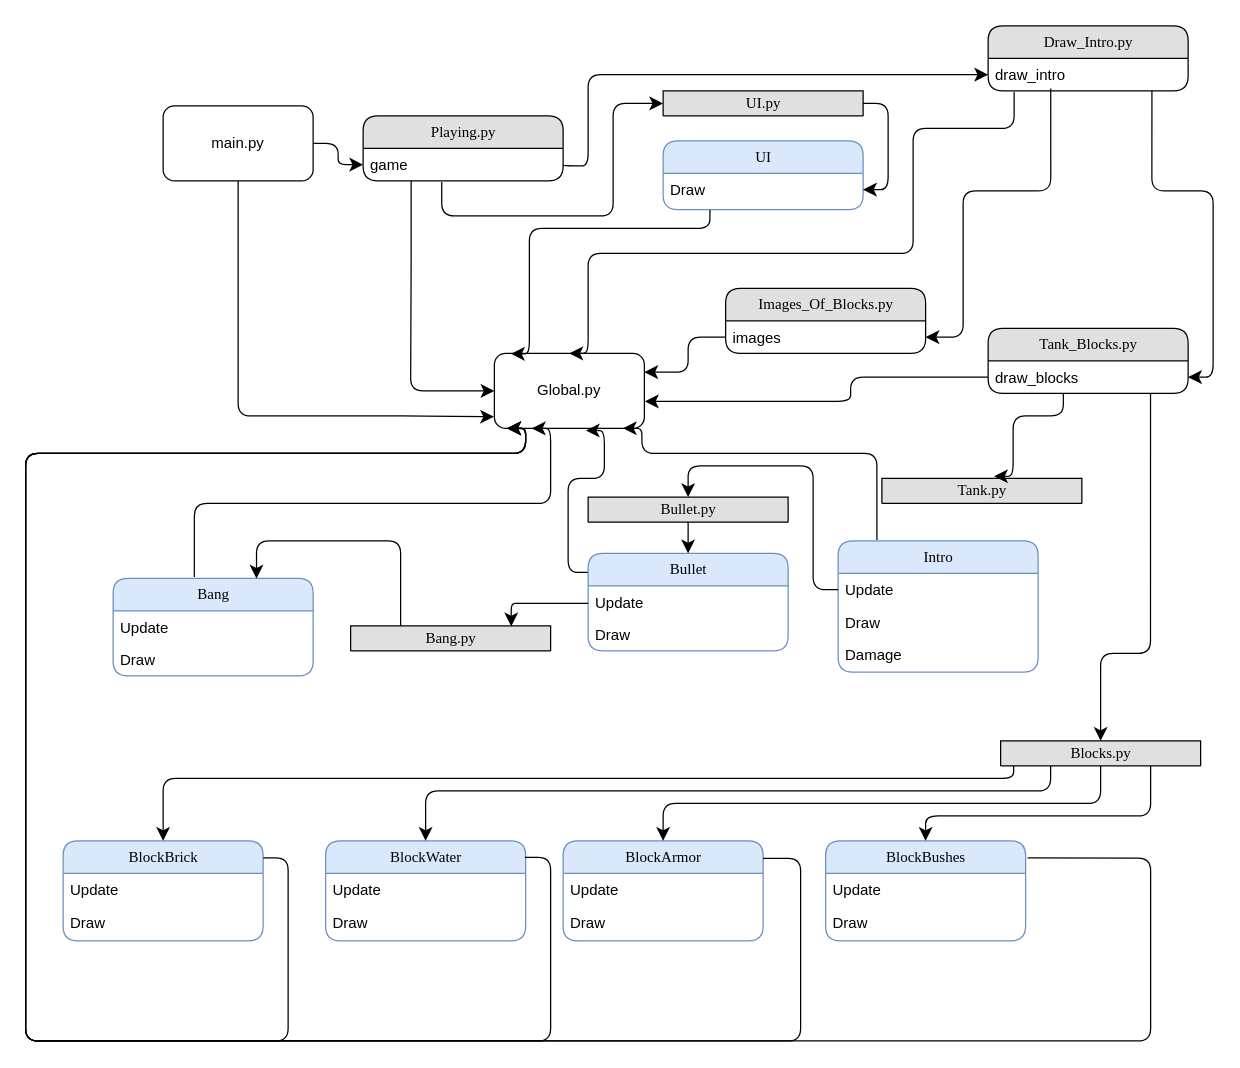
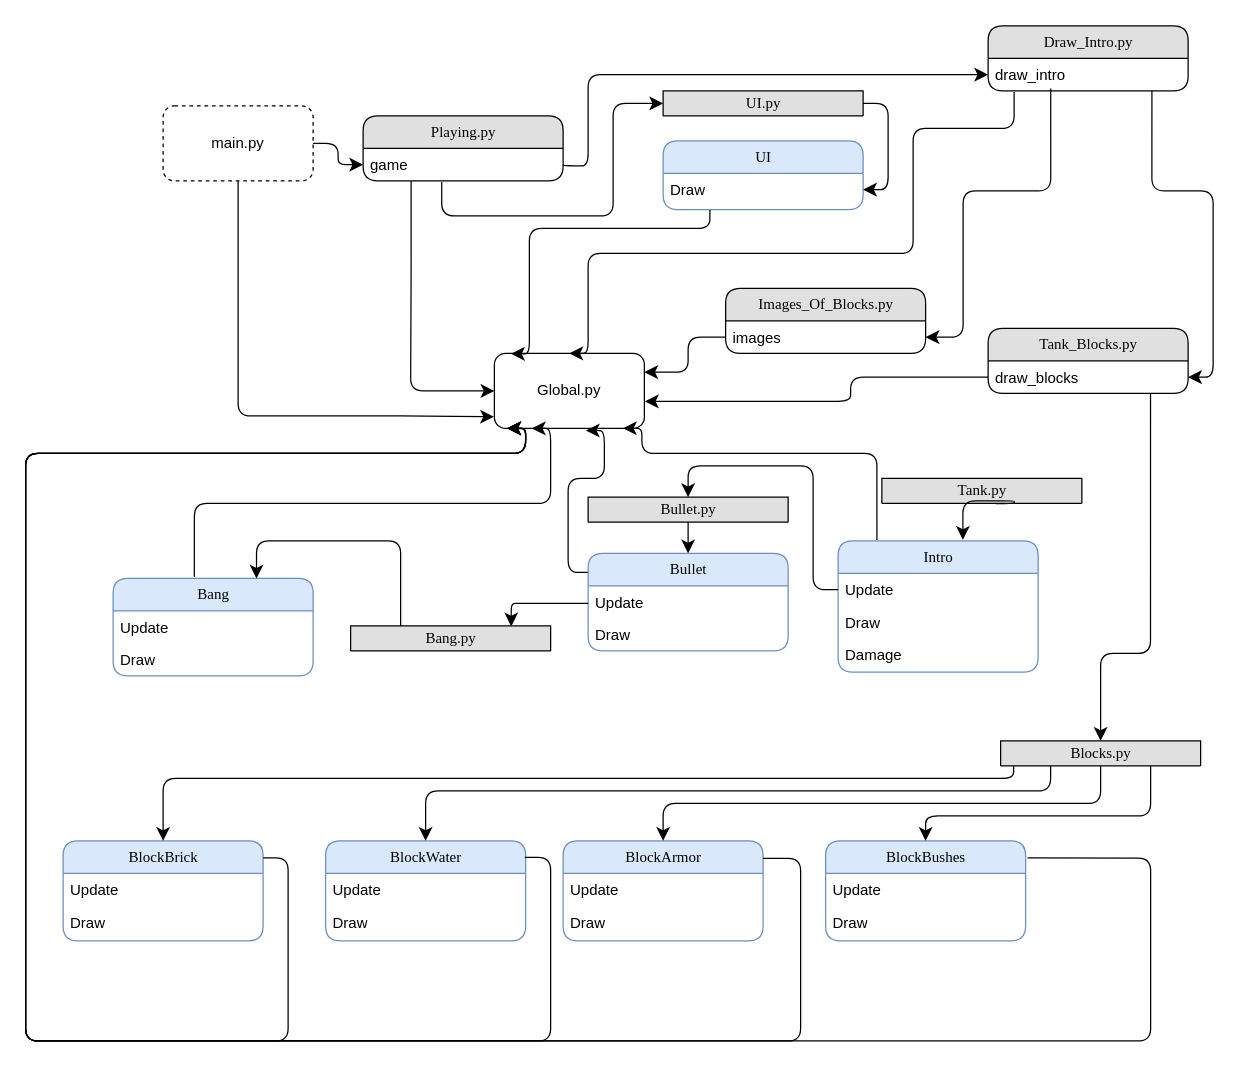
node "main.py": style solid -> dashed
edge "draw_blocks" -> "Tank.py": removed
edge "Tank.py" -> "Intro": added
